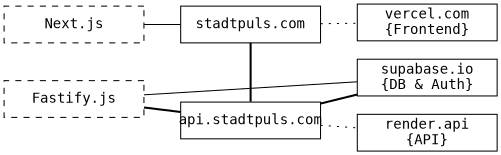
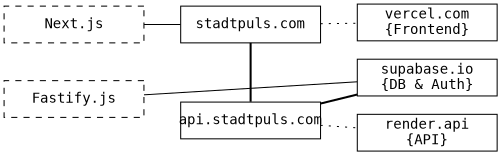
edge "Fastify.js" -- "api.stadtpuls.com": removed
